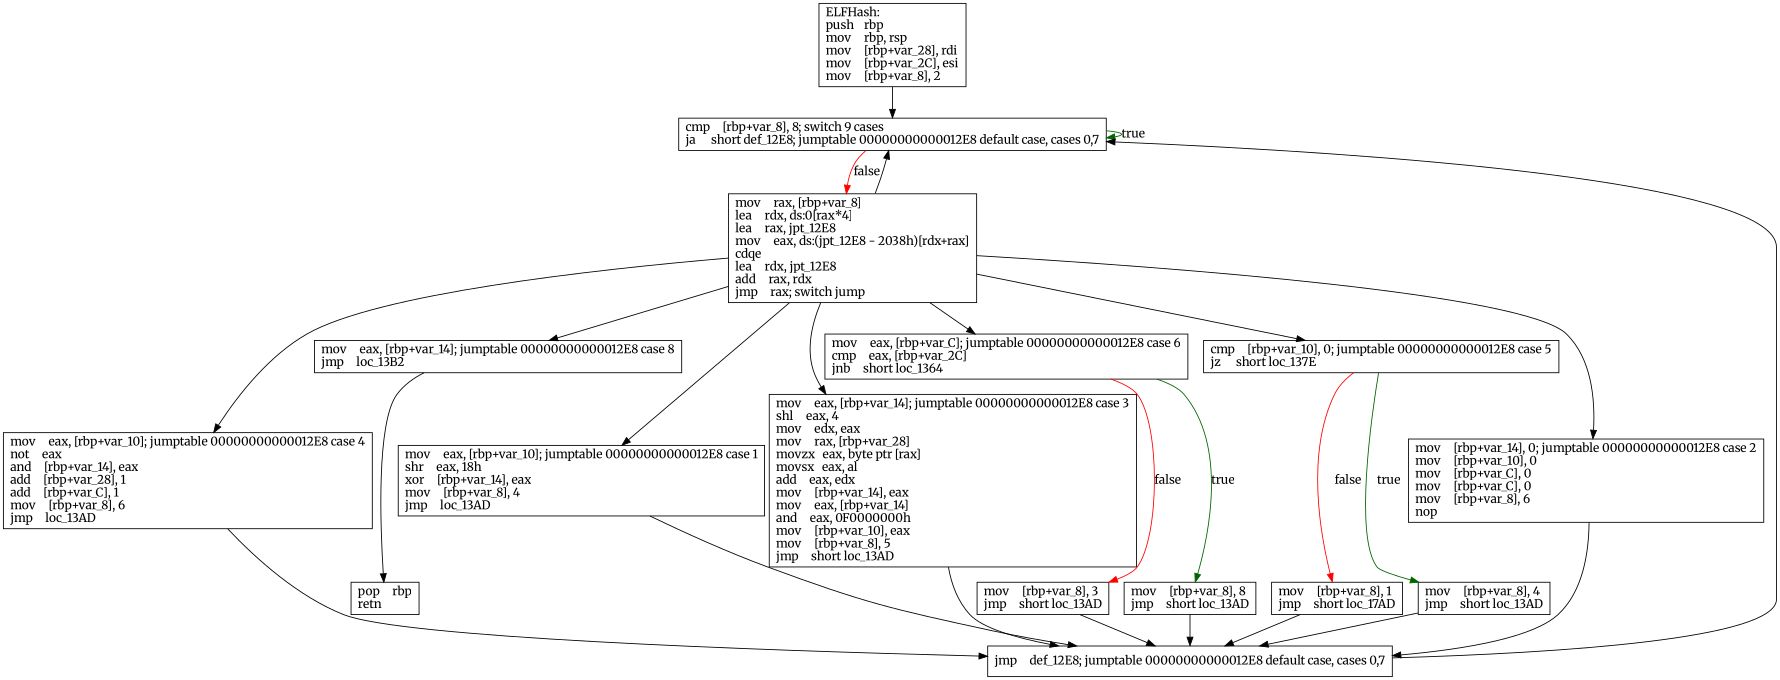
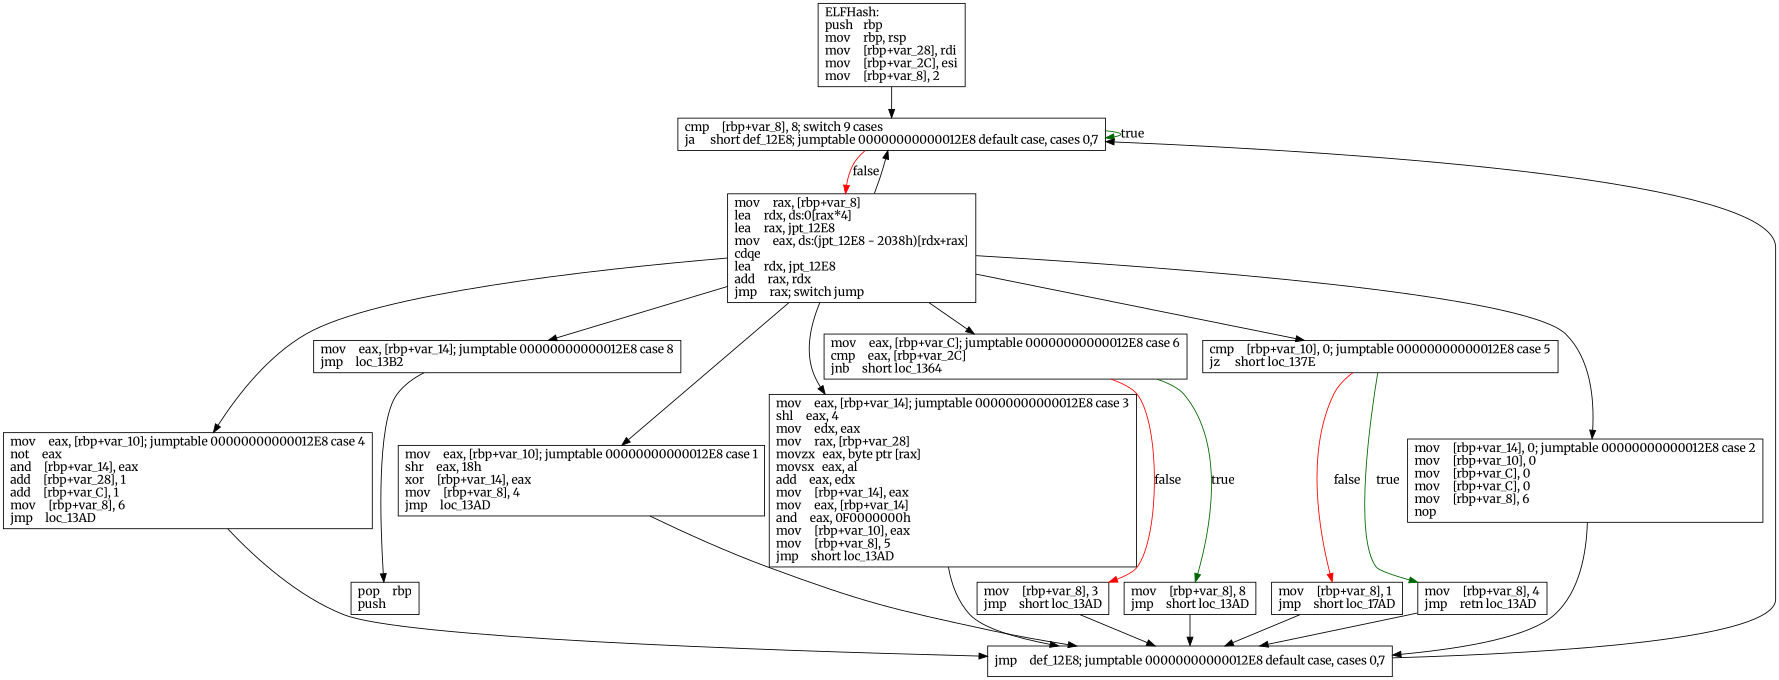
node "pop     rbp retn": label "pop     rbp retn" -> "pop     rbp push"
node "mov     [rbp+var_8], 4 jmp     short loc_13AD": label "mov     [rbp+var_8], 4 jmp     short loc_13AD" -> "mov     [rbp+var_8], 4 jmp     retn loc_13AD"
